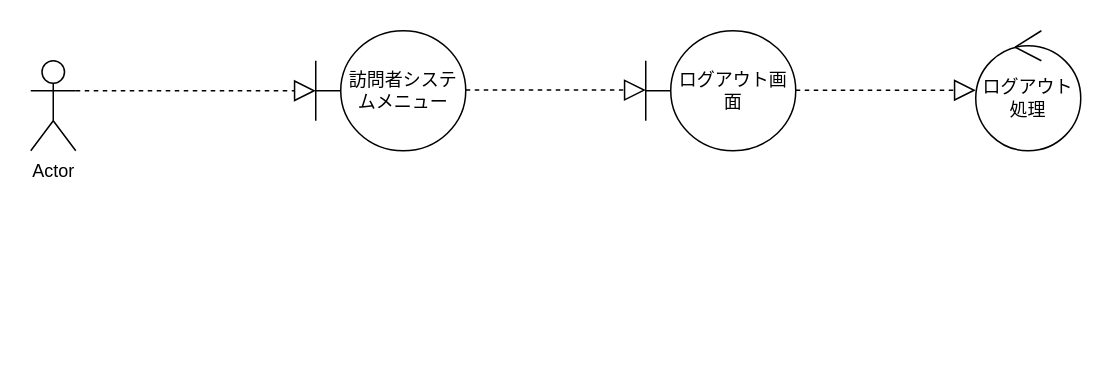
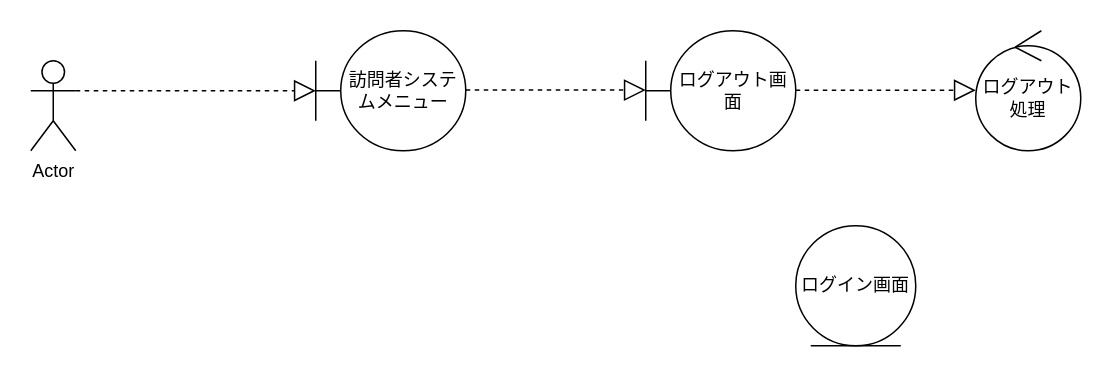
node "ログイン画面": added
